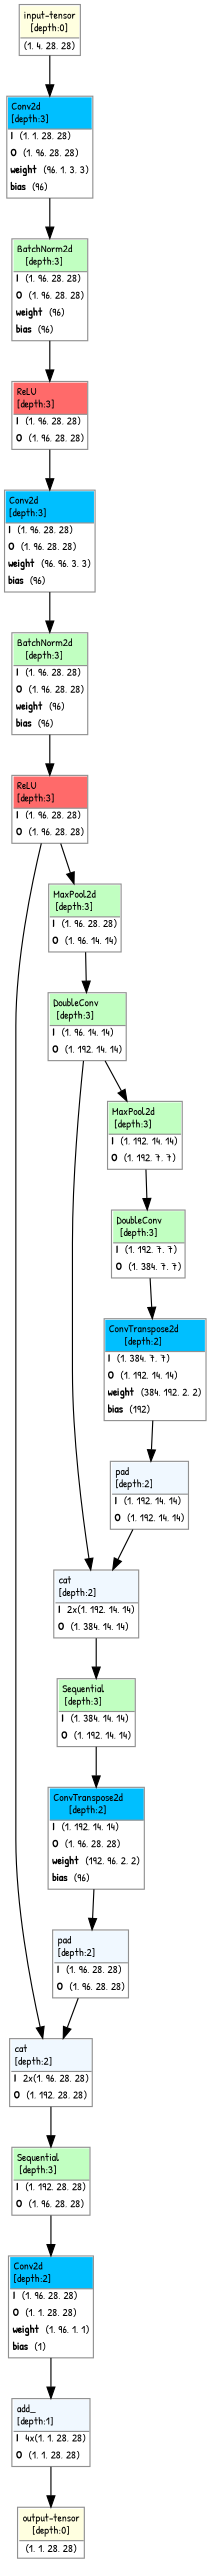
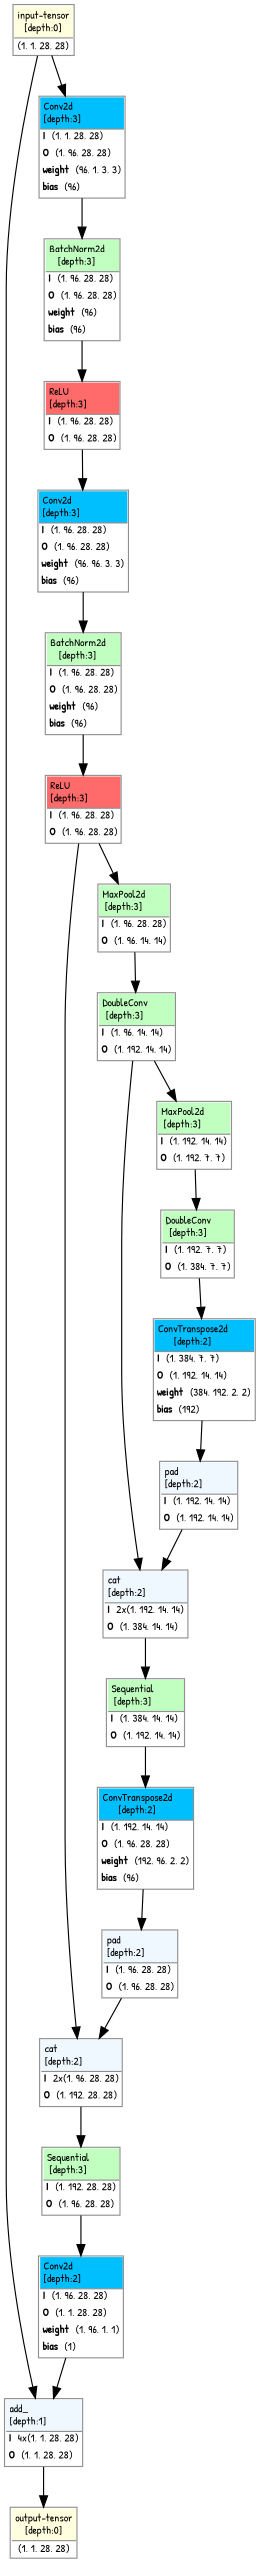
node "input-tensor": text "(1, 4, 28, 28)" -> "(1, 1, 28, 28)"
edge "input-tensor" -> "add_": added
